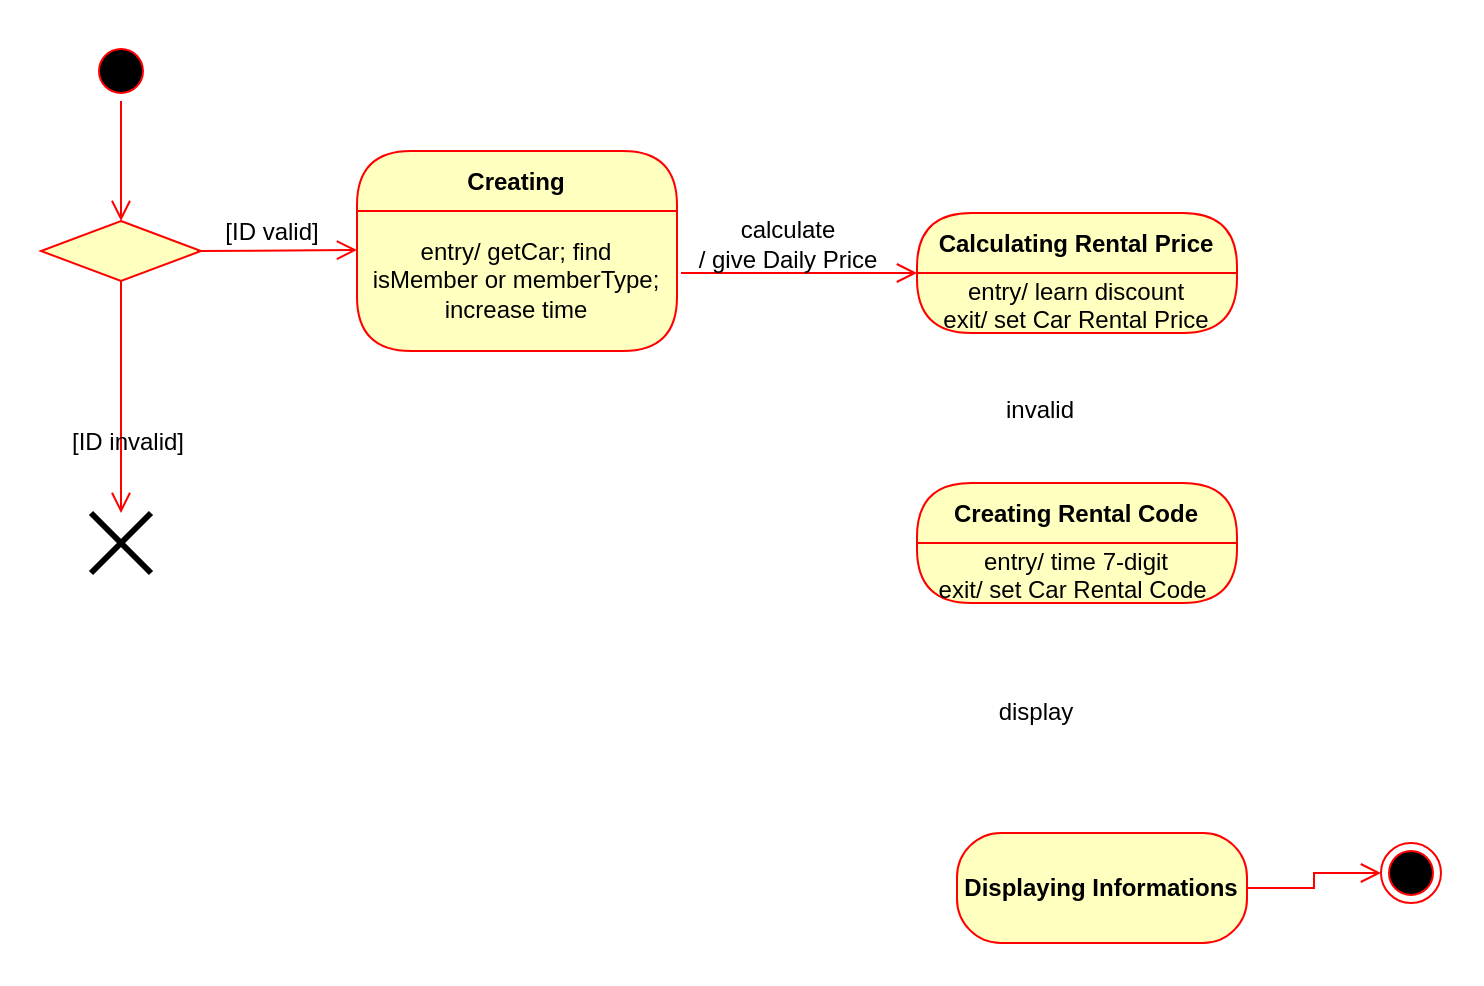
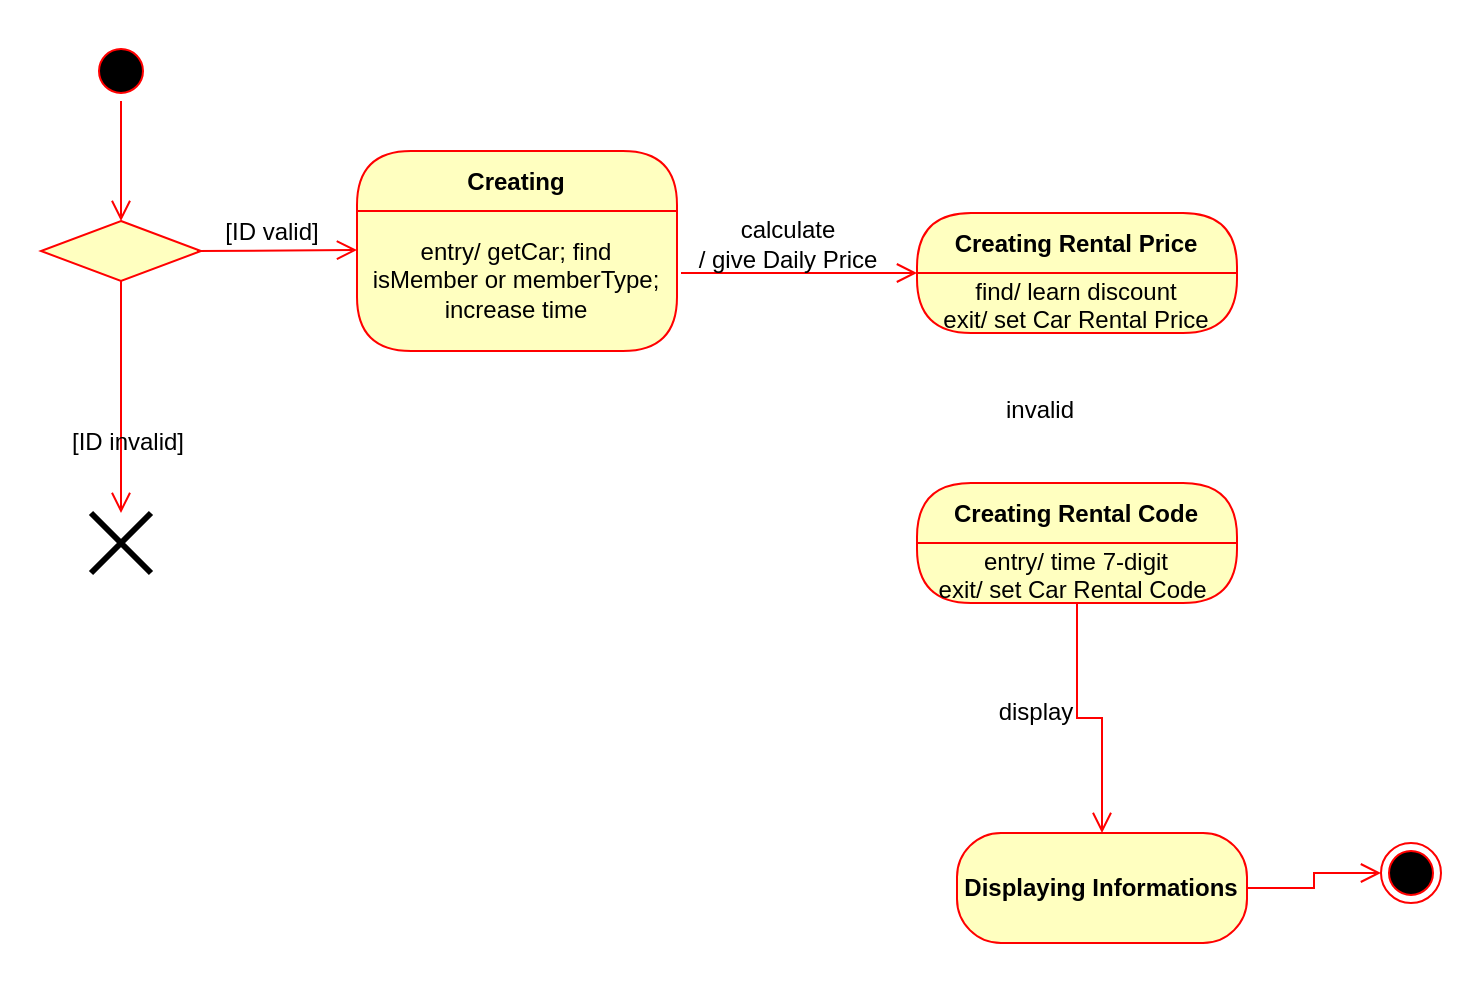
node "Calculating Rental Price": label "Calculating Rental Price" -> "Creating Rental Price"
node "entry/ learn discount exit/ set Car Rental Price": label "entry/ learn discount exit/ set Car Rental Price" -> "find/ learn discount exit/ set Car Rental Price"
edge "Creating Rental Code" -> "Displaying Informations": added
